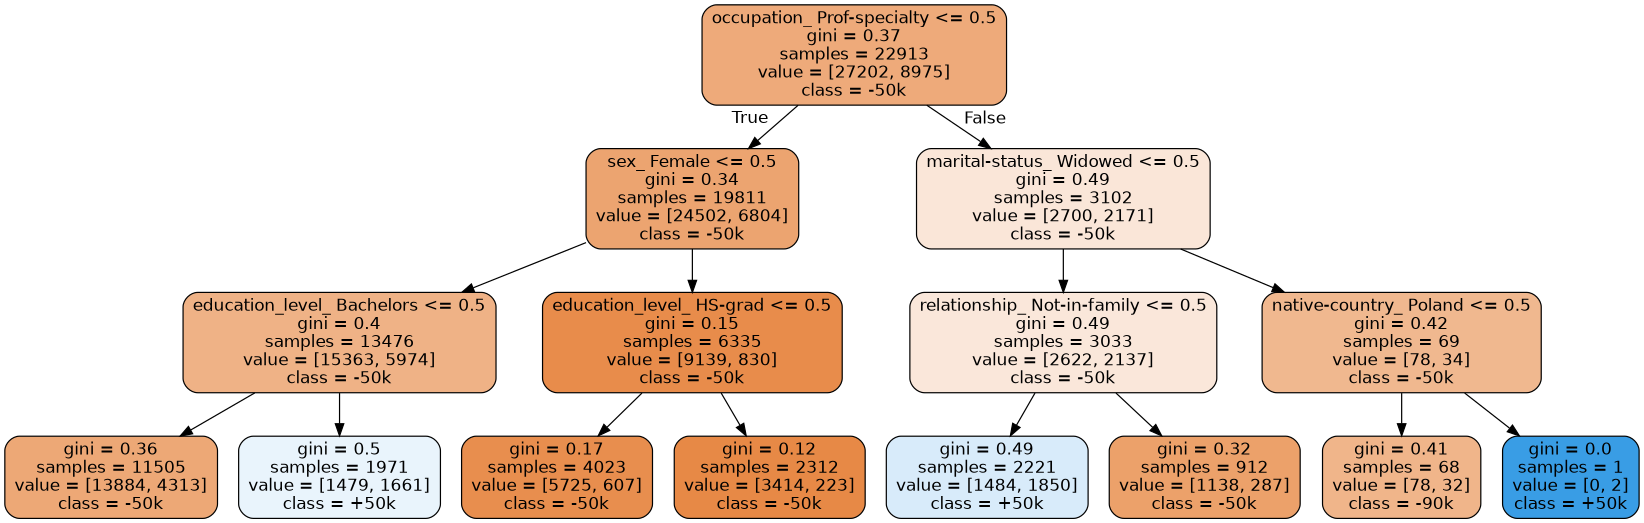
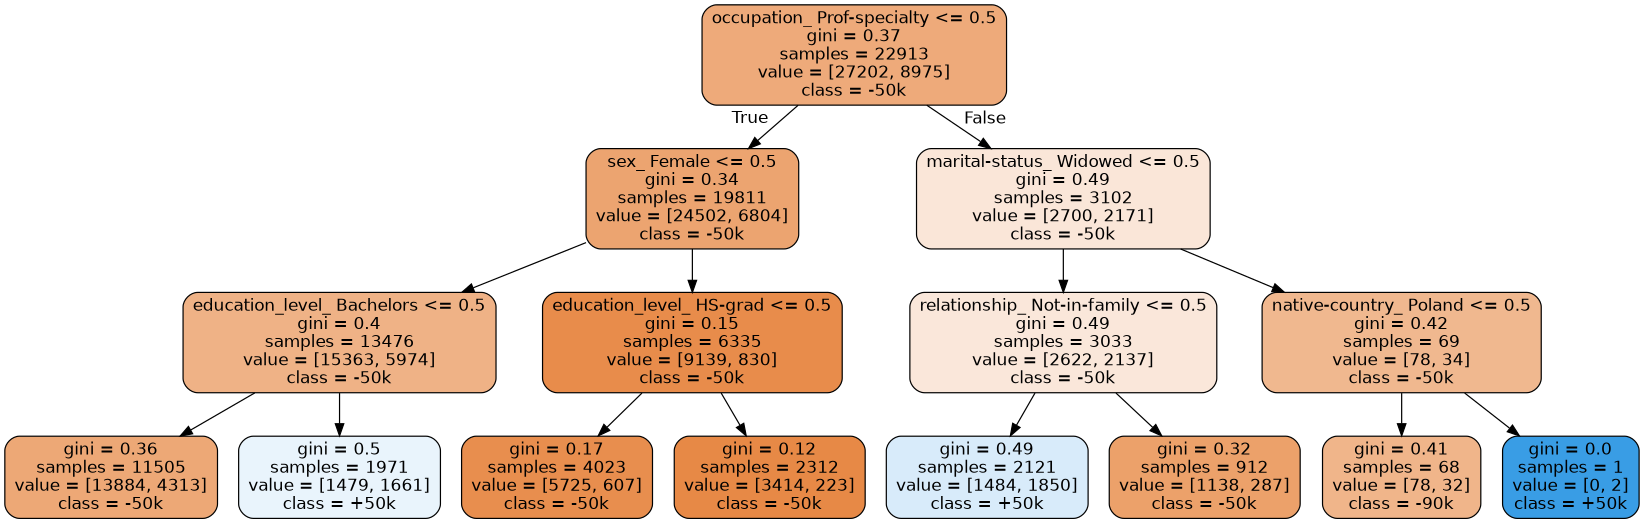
node "gini = 0.49 samples = 2221 value = [1484, 1850] class = +50k": label "gini = 0.49 samples = 2221 value = [1484, 1850] class = +50k" -> "gini = 0.49 samples = 2121 value = [1484, 1850] class = +50k"
